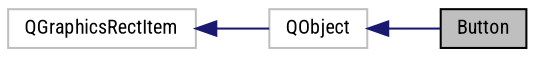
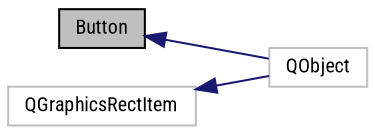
edge "Button" -> "QObject": reversed
